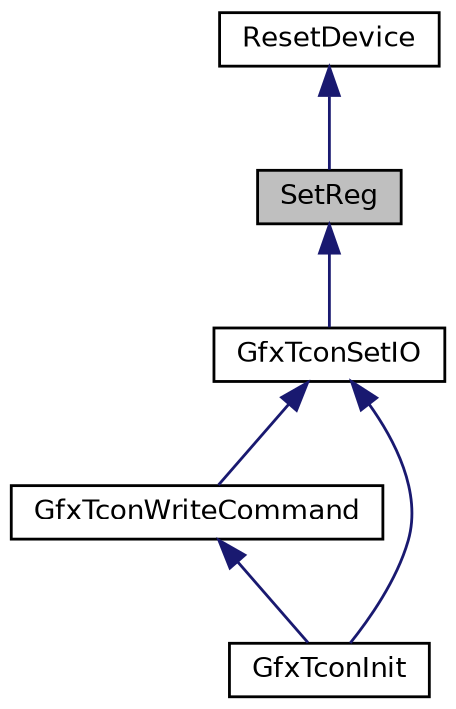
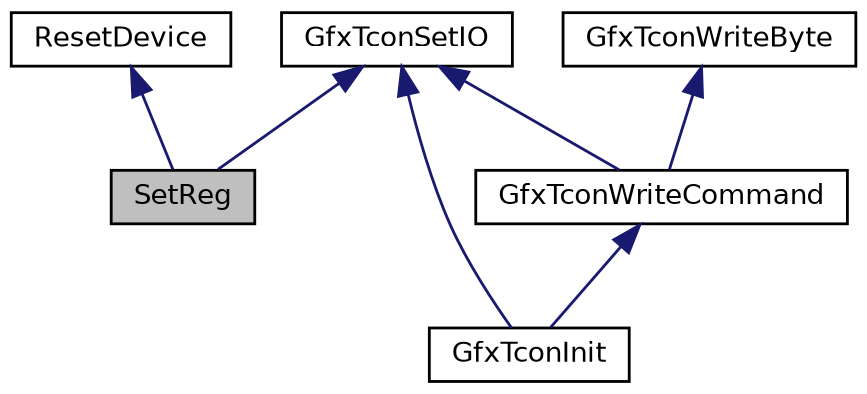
node "GfxTconWriteByte": added
edge "GfxTconSetIO" -> "SetReg": reversed
